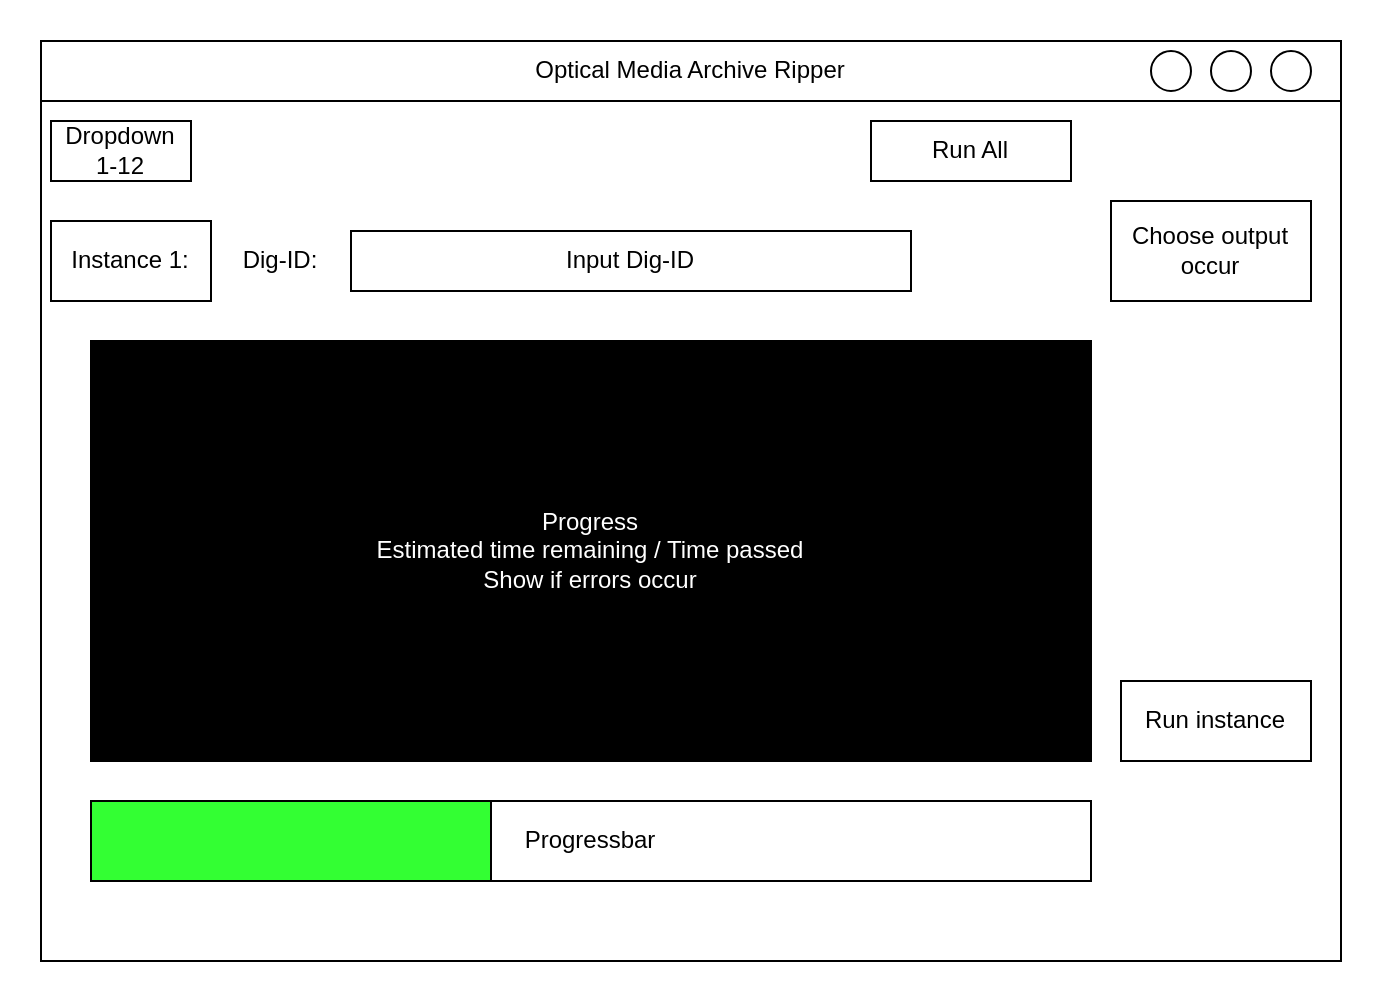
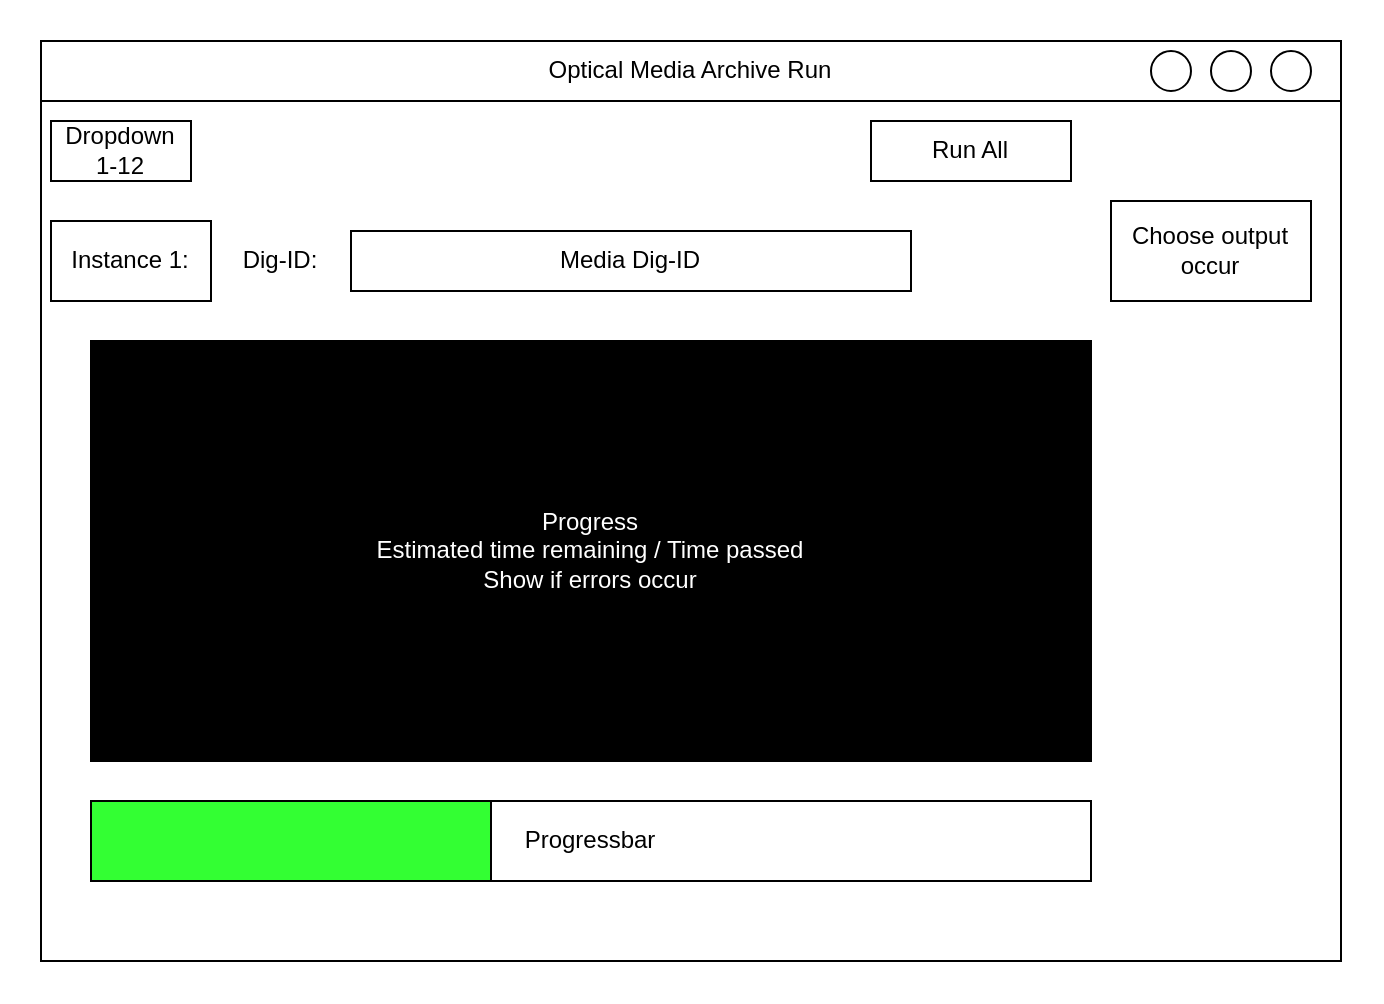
node "Optical Media Archive Ripper": label "Optical Media Archive Ripper" -> "Optical Media Archive Run"
node "Input Dig-ID": label "Input Dig-ID" -> "Media Dig-ID"
node "Run instance": removed
